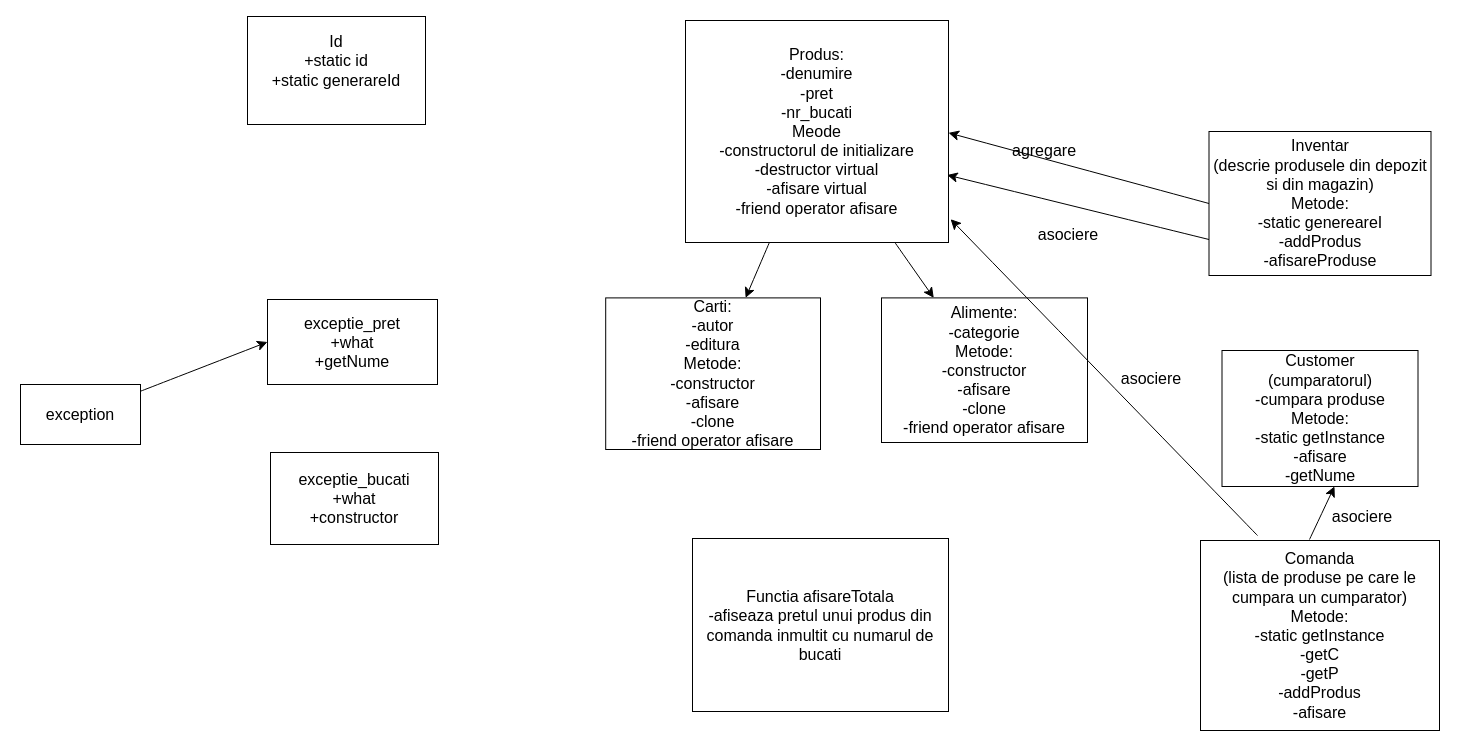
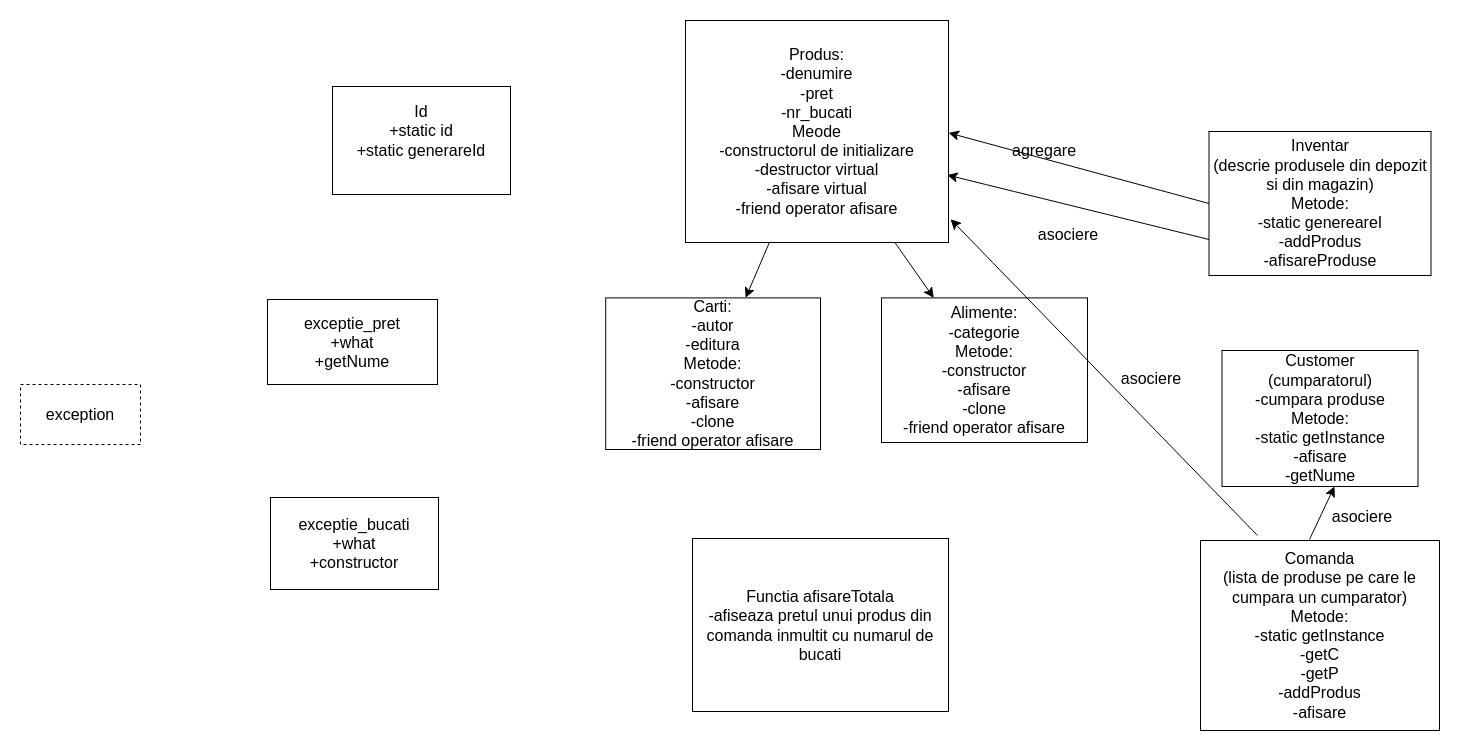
node "Id+static id+static generareId": moved (337, 71) -> (422, 141)
edge "exception" -> "exceptie_pret +what +getNume": removed
node "exception": style solid -> dashed
node "exceptie_bucati +what +constructor": moved (355, 499) -> (355, 544)
